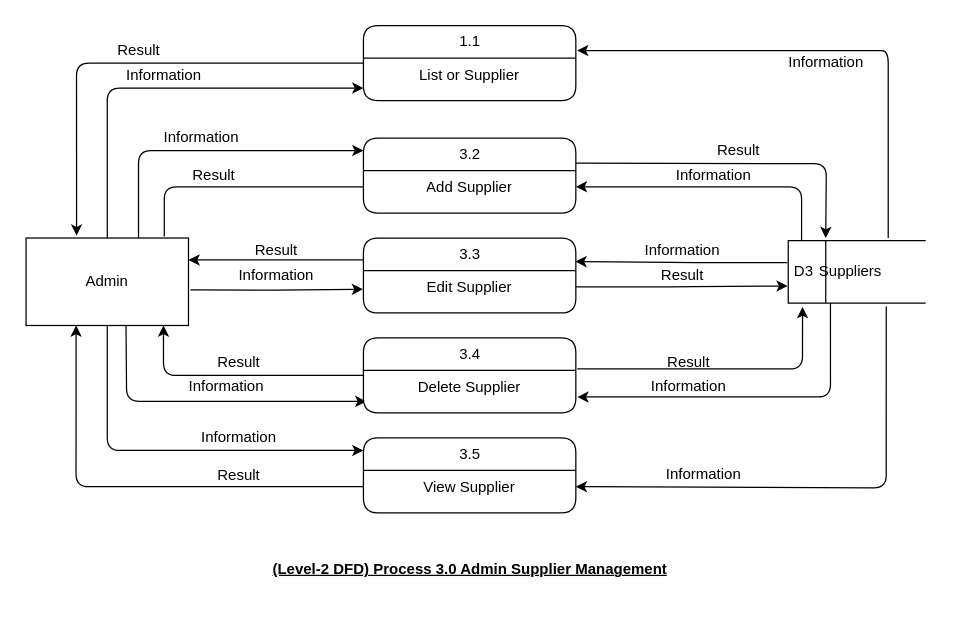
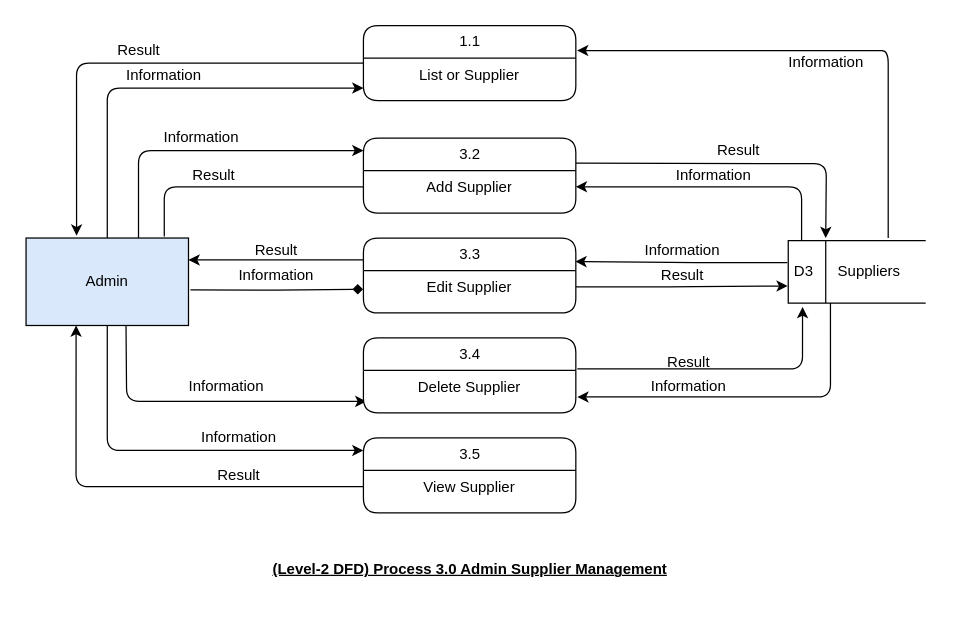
node "Suppliers": moved (851, 272) -> (869, 272)
node "Admin": fillcolor #ffffff -> #dae8fc
edge "Admin" -> "Edit Supplier": arrowhead classic -> diamond
edge "3.4" -> "Admin": removed, label "Result"
edge "D3" -> "View Supplier": removed, label "Information"
